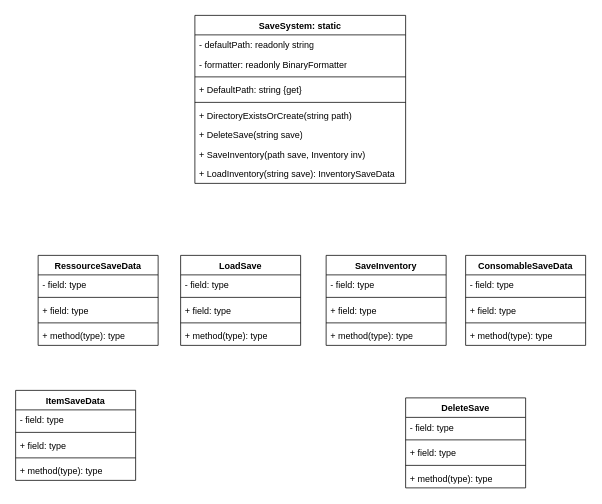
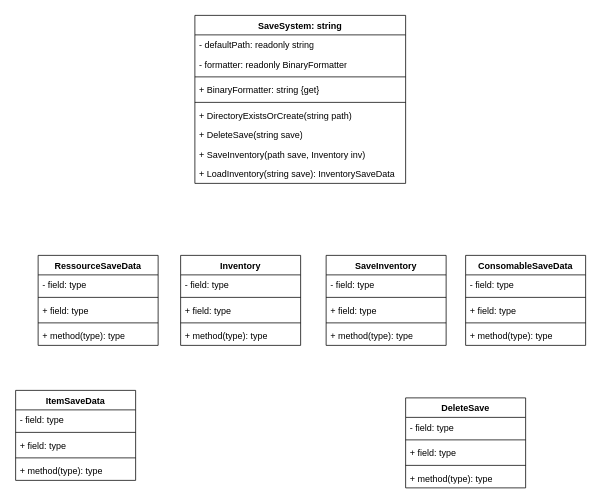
node "SaveSystem: static": label "SaveSystem: static" -> "SaveSystem: string"
node "+ DefaultPath: string {get}": label "+ DefaultPath: string {get}" -> "+ BinaryFormatter: string {get}"
node "LoadSave": label "LoadSave" -> "Inventory"
